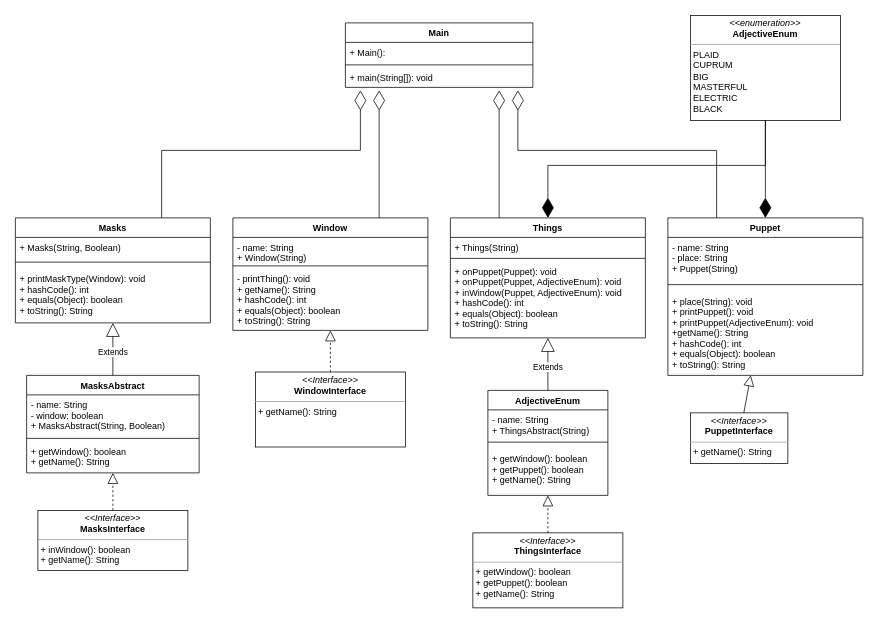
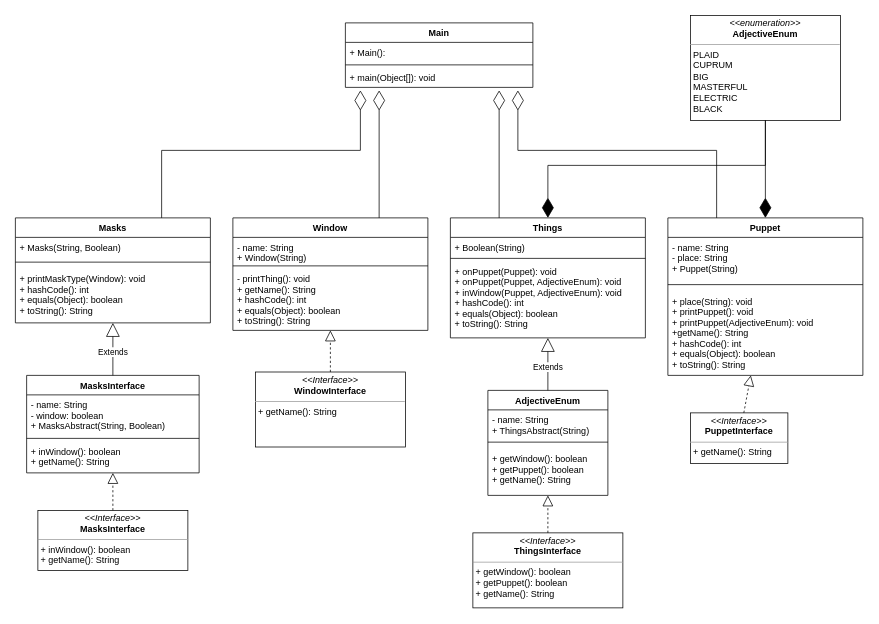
node "+ main(String[]): void": label "+ main(String[]): void" -> "+ main(Object[]): void"
node "+ Things(String)": label "+ Things(String)" -> "+ Boolean(String)"
node "MasksAbstract": label "MasksAbstract" -> "MasksInterface"
edge "<<Interface>> PuppetInterface + getName(): String" -> "Puppet": style solid -> dashed
node "+ getWindow(): boolean + getName(): String": label "+ getWindow(): boolean + getName(): String" -> "+ inWindow(): boolean + getName(): String"
